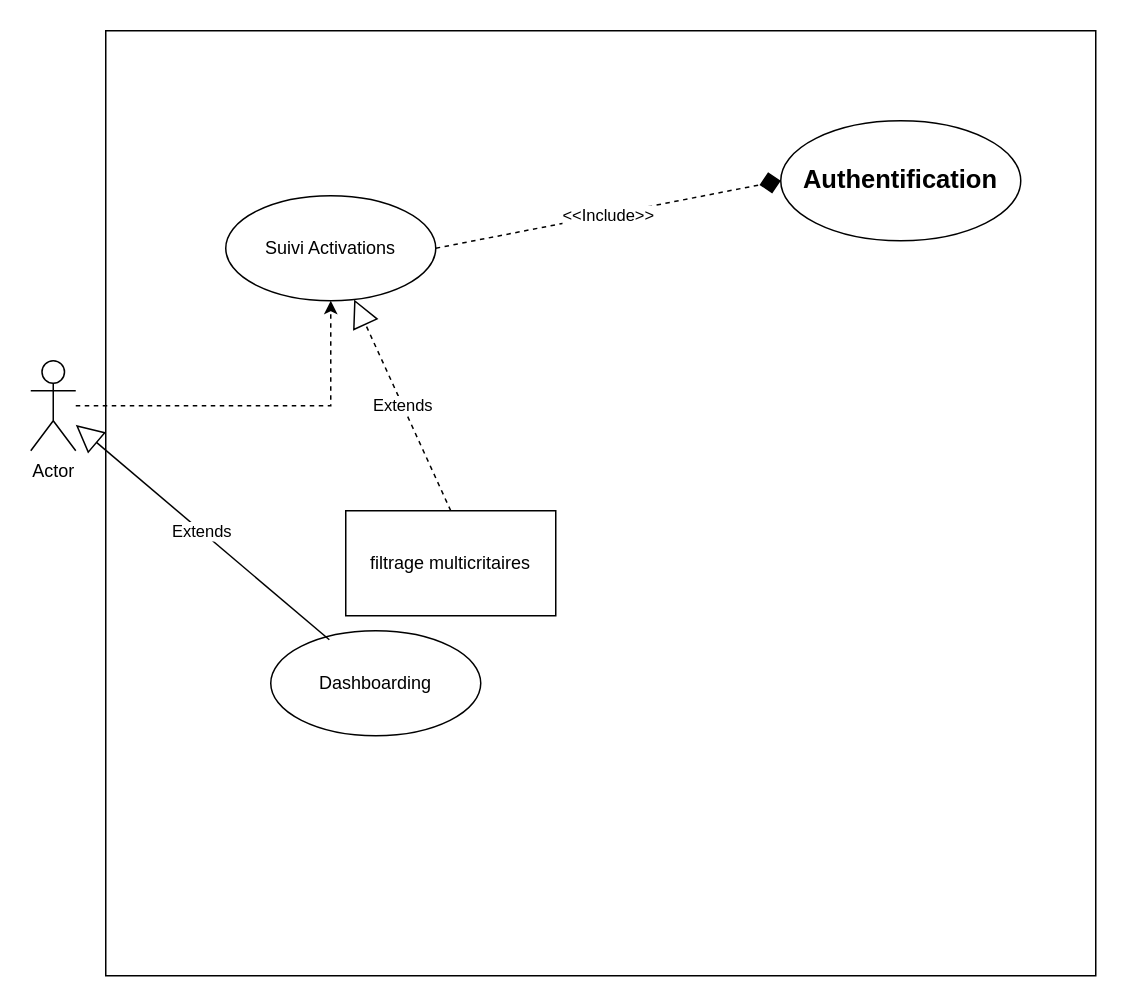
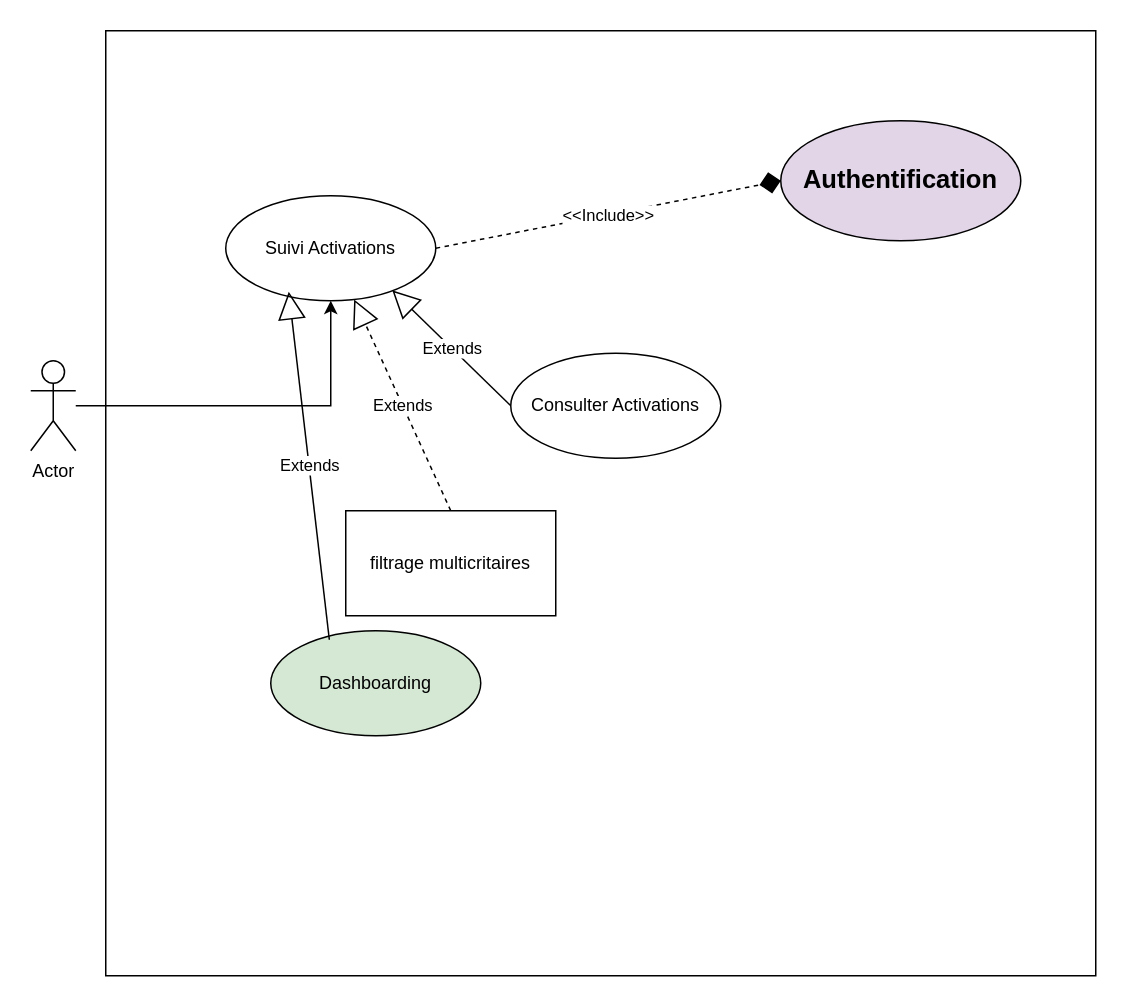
node "Authentification": fillcolor #ffffff -> #e1d5e7
edge "Consulter Activations" -> "Suivi Activations": added, label "Extends"
edge "Actor" -> "Suivi Activations": style dashed -> solid
node "Consulter Activations": added
edge "Dashboarding" -> "Actor": now "Dashboarding" -> "Suivi Activations"
node "Dashboarding": fillcolor #ffffff -> #d5e8d4
